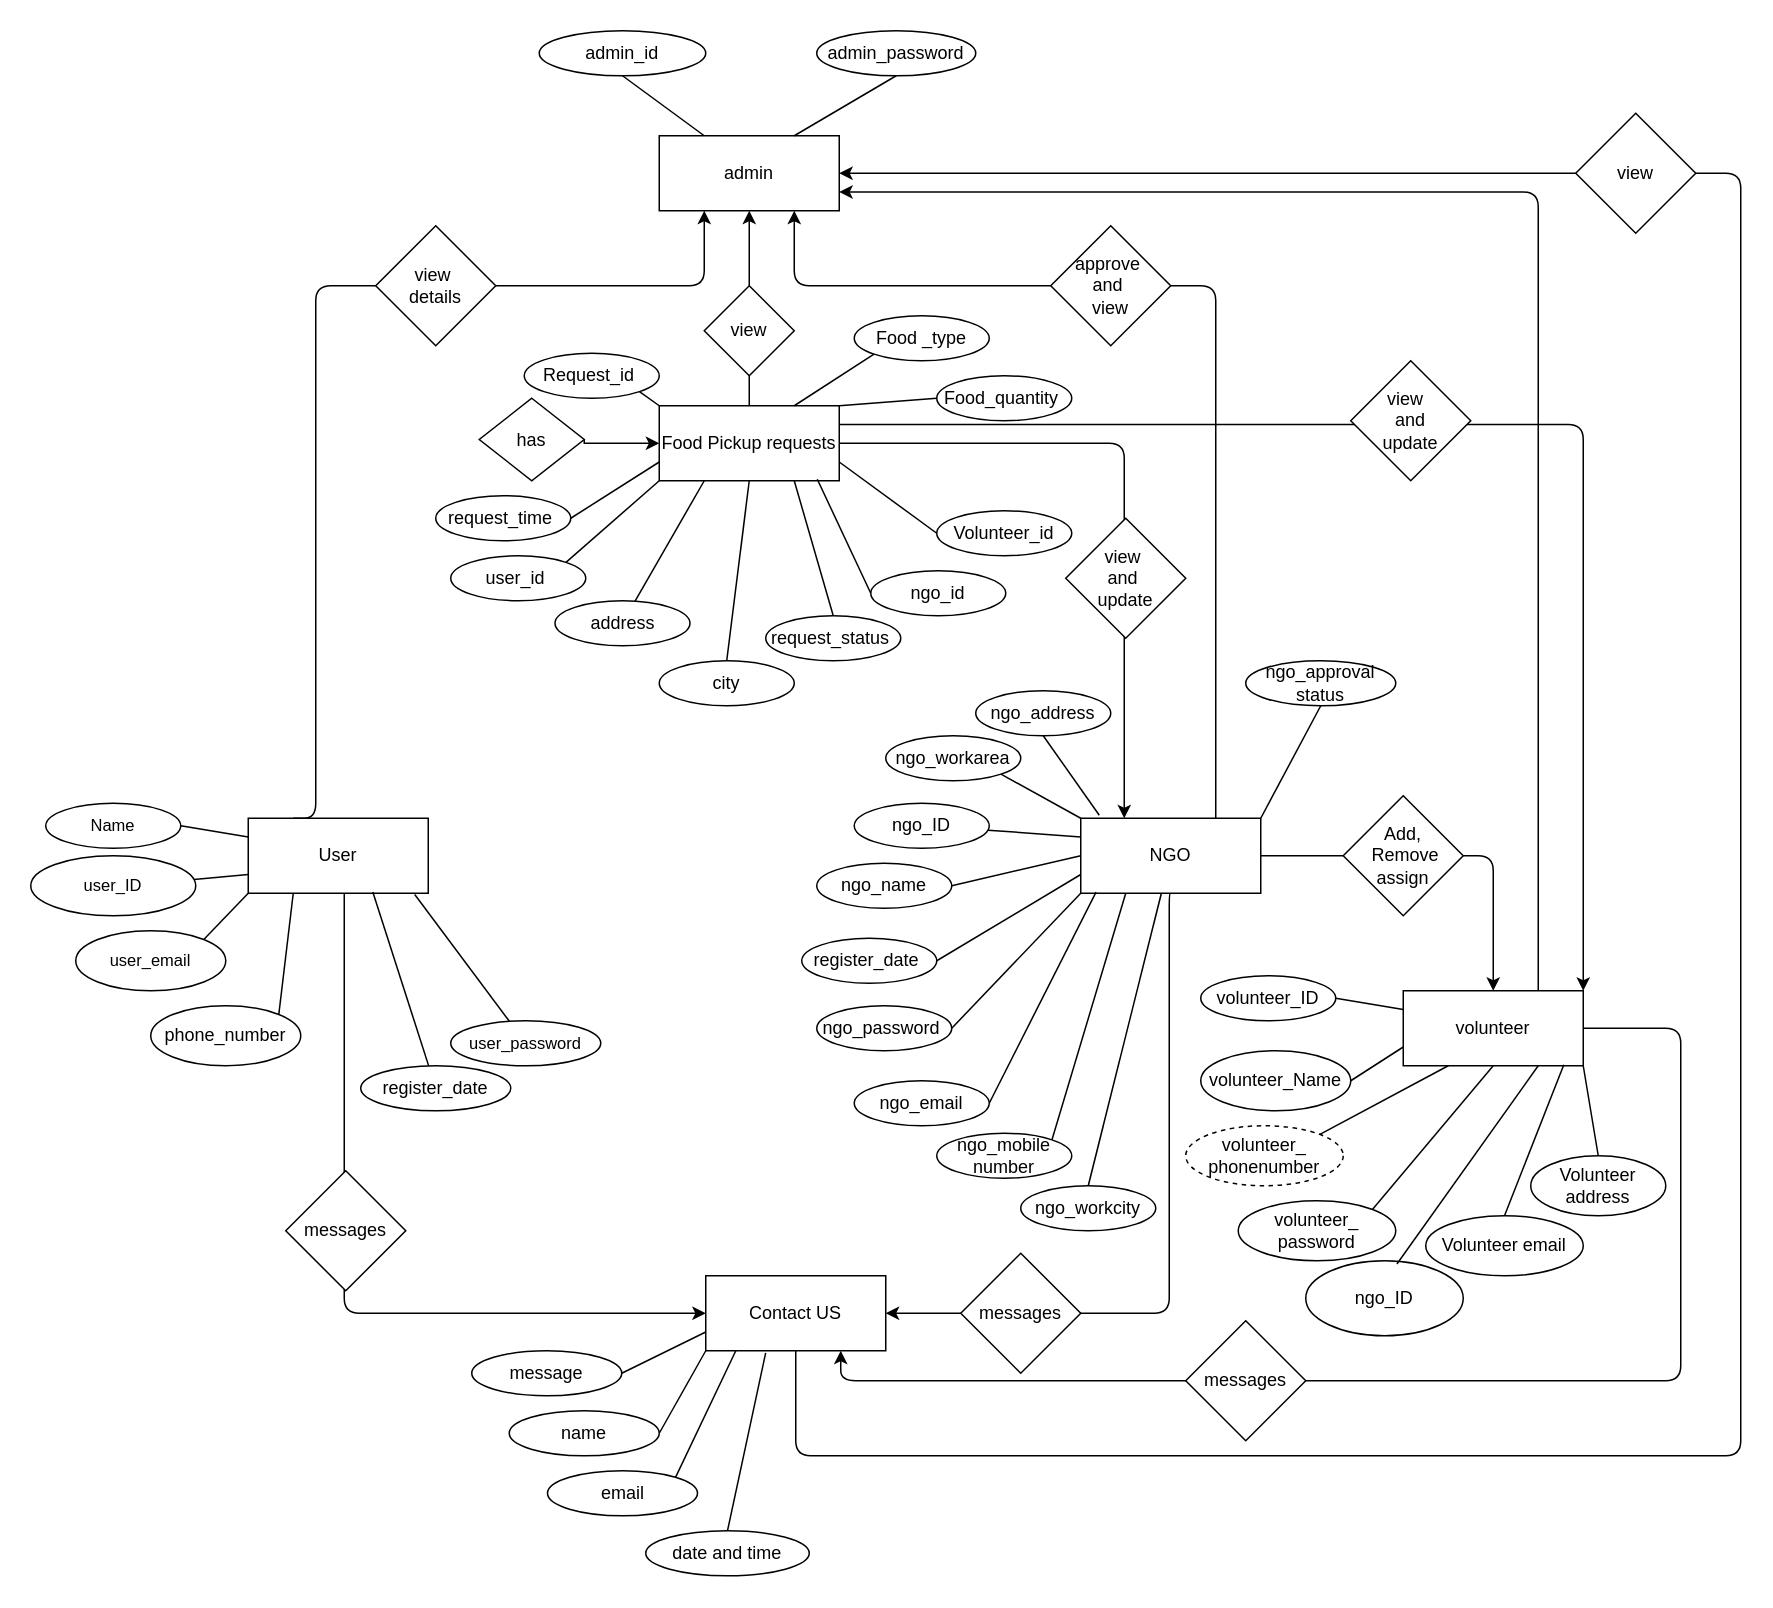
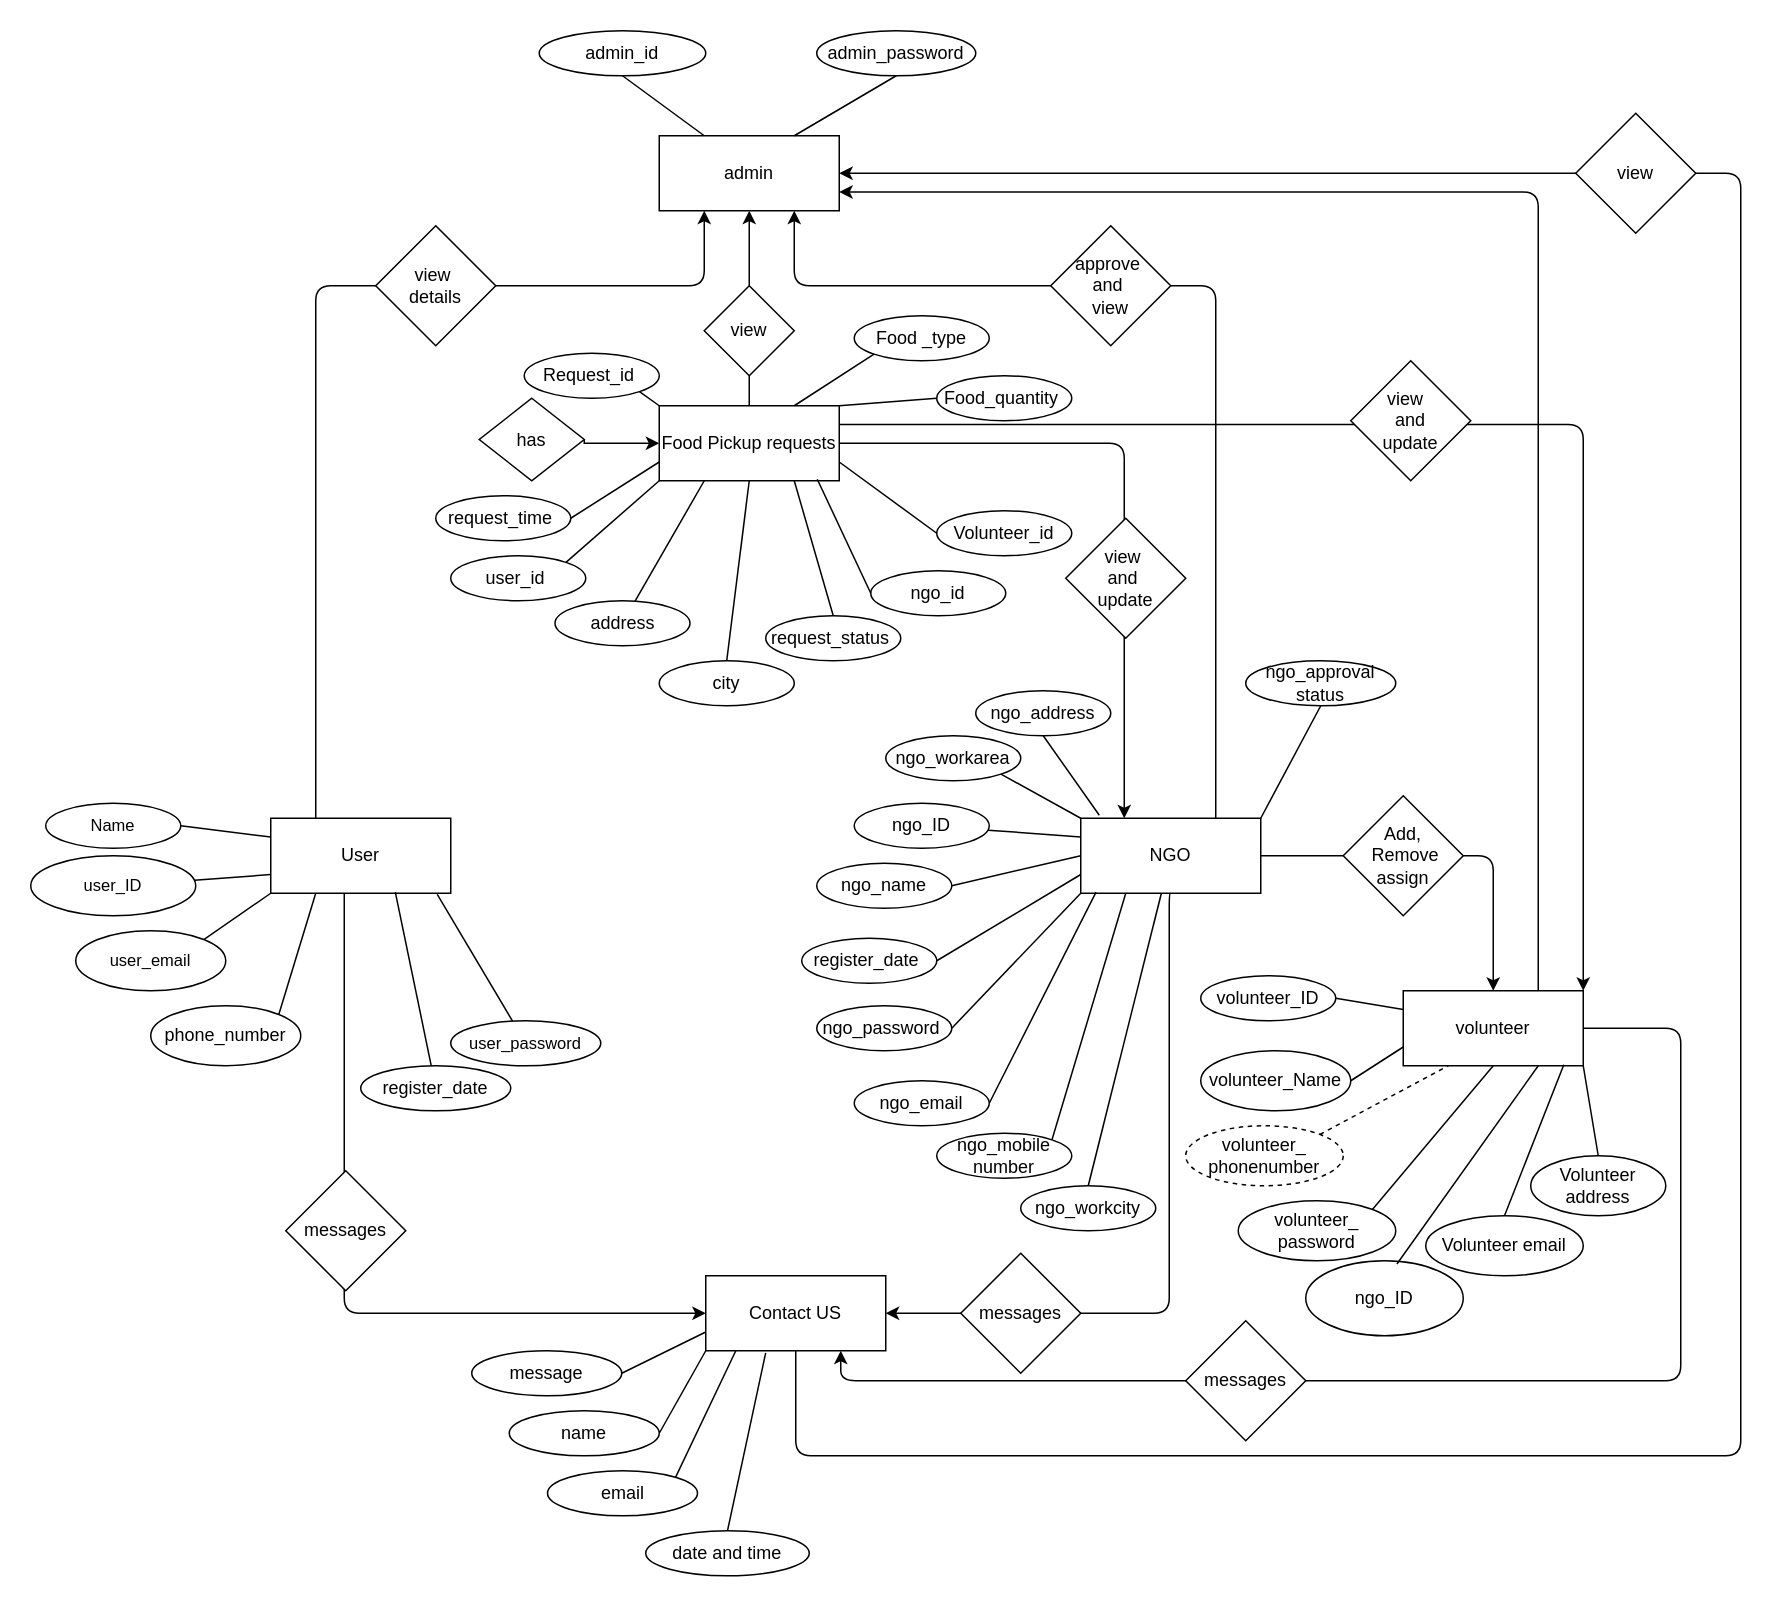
node "User": moved (338, 856) -> (361, 856)
edge "volunteer" -- "volunteer_ phonenumber": style solid -> dashed
